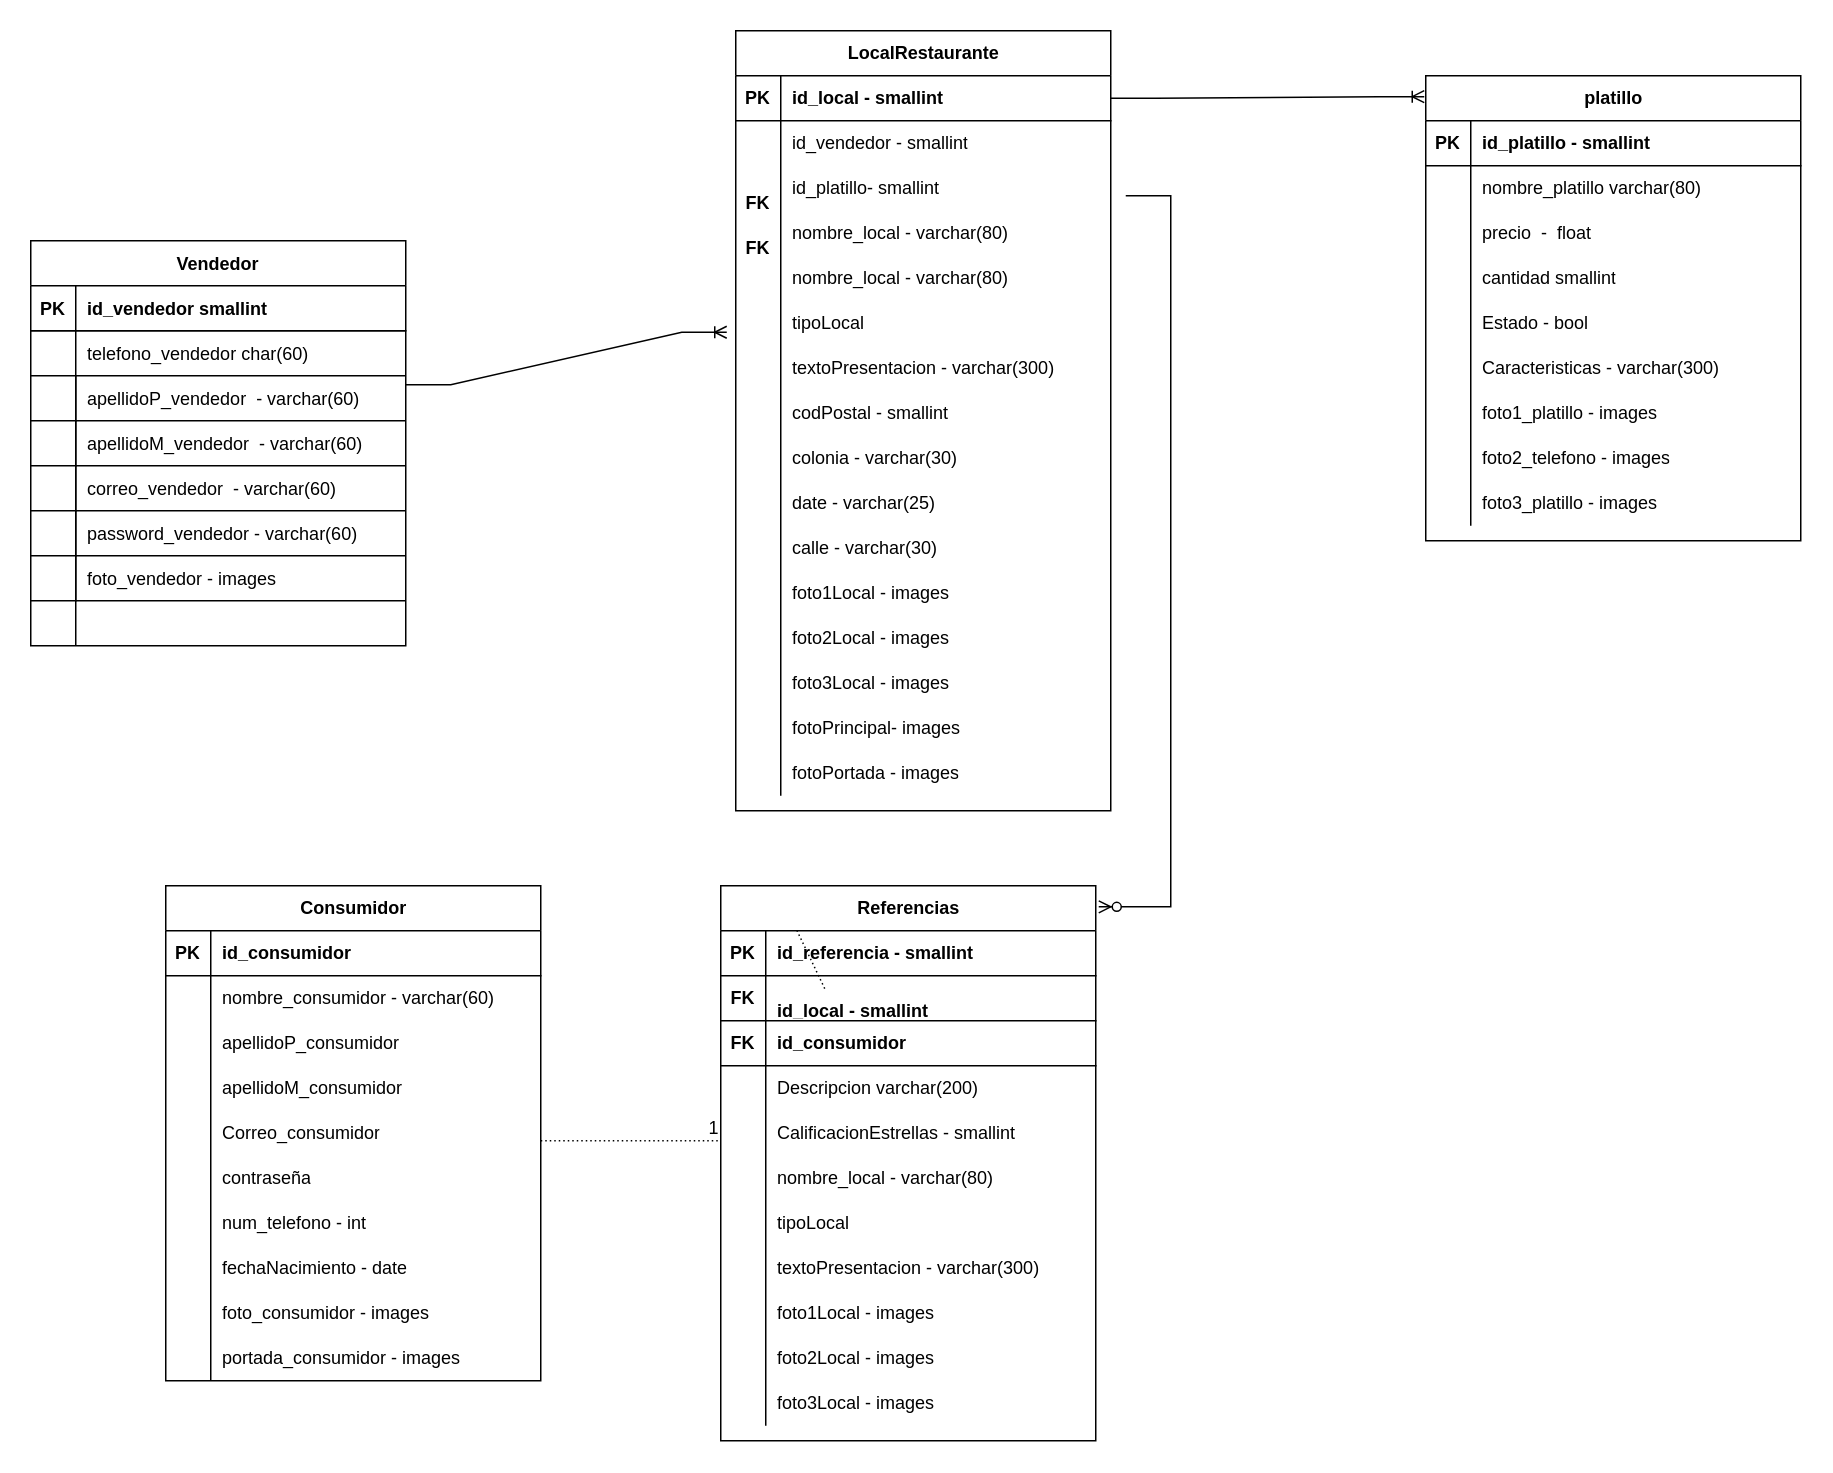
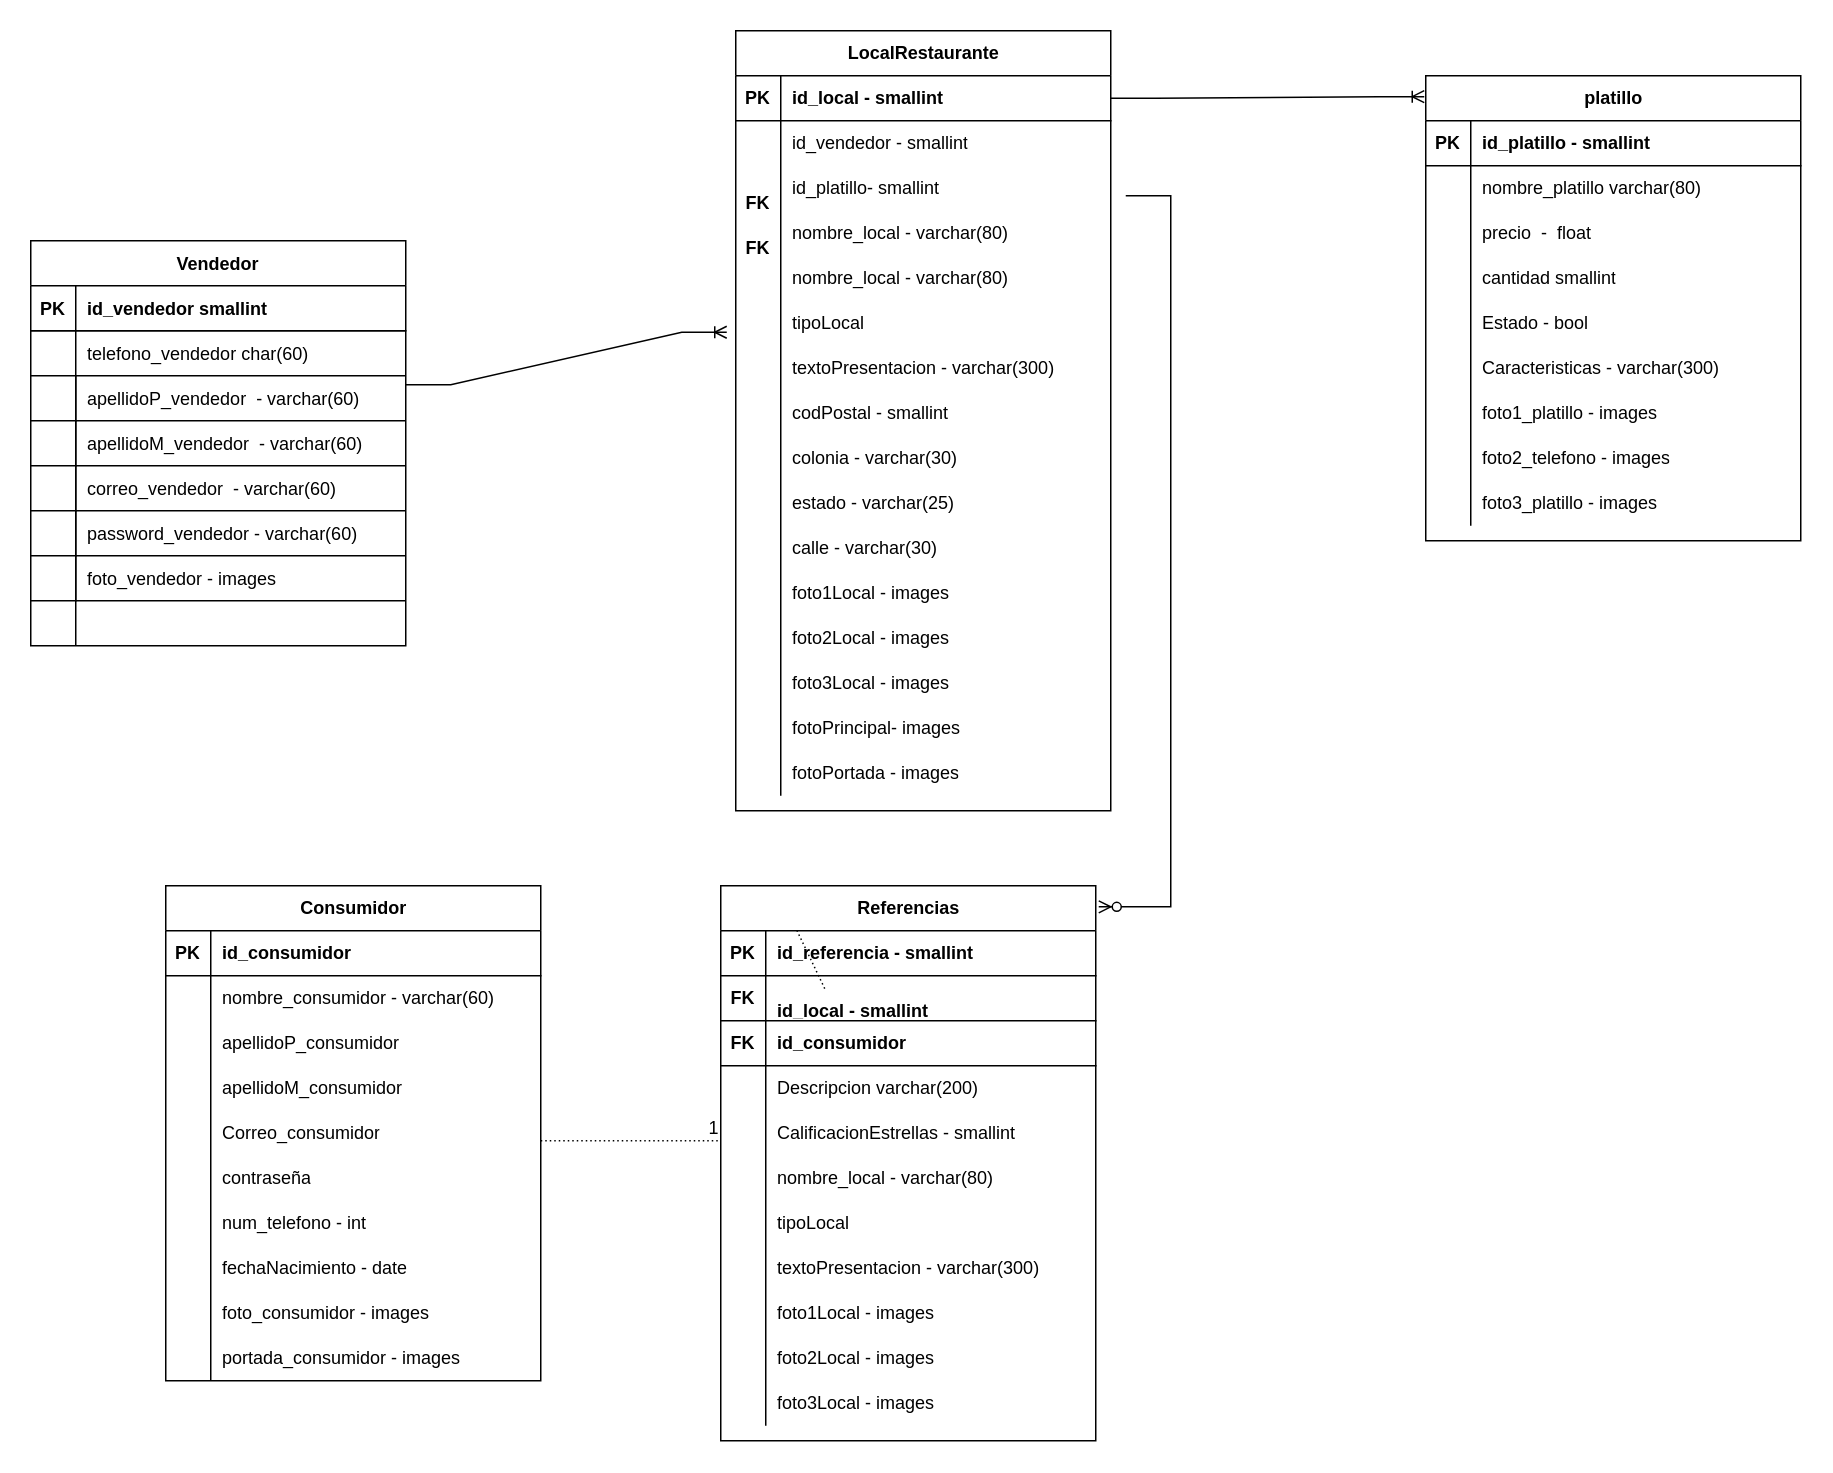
node "date - varchar(25)": label "date - varchar(25)" -> "estado - varchar(25)"
